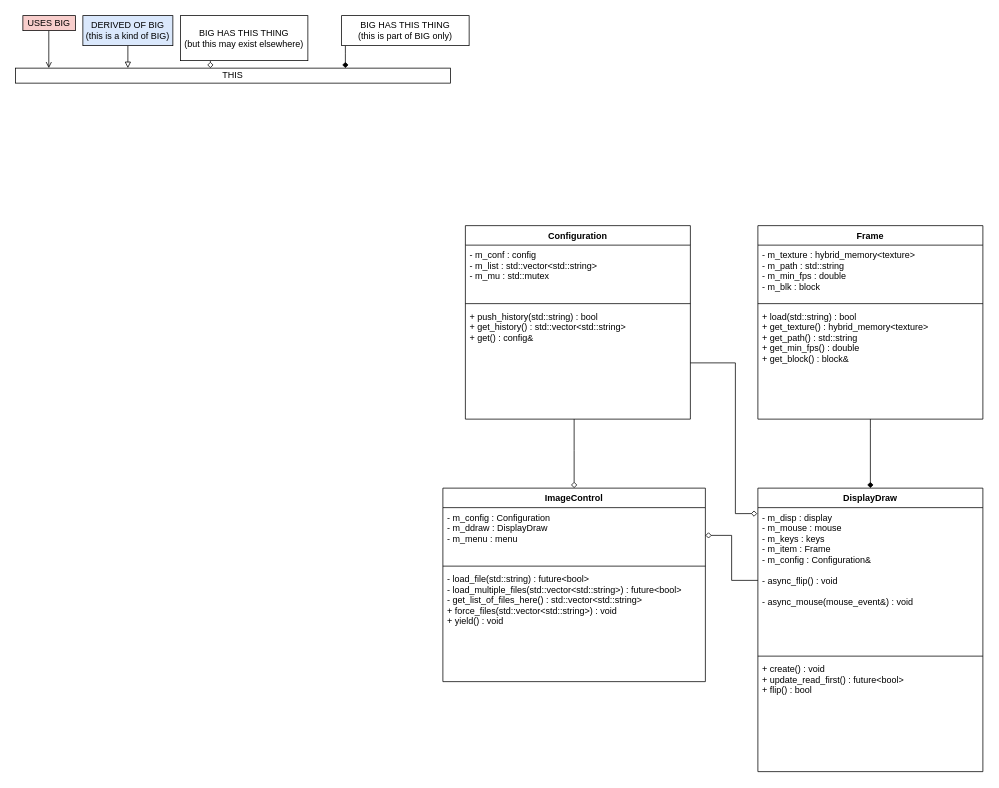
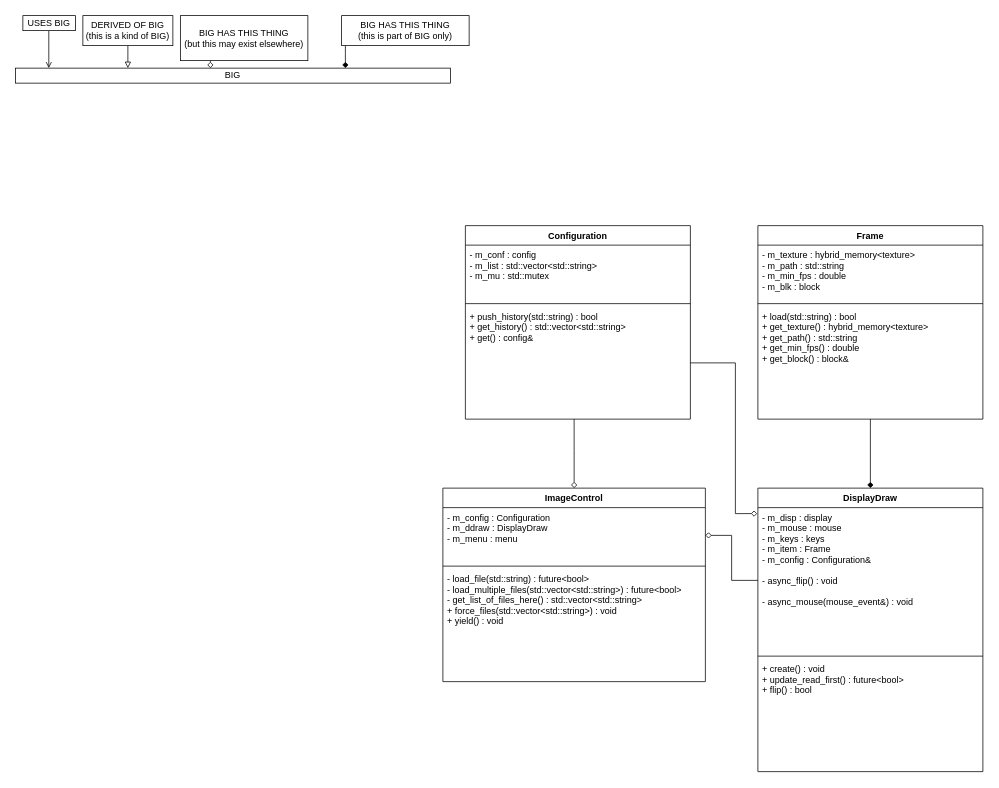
node "USES BIG": fillcolor #f8cecc -> #ffffff
node "DERIVED OF BIG (this is a kind of BIG)": fillcolor #dae8fc -> #ffffff
node "THIS": label "THIS" -> "BIG"
